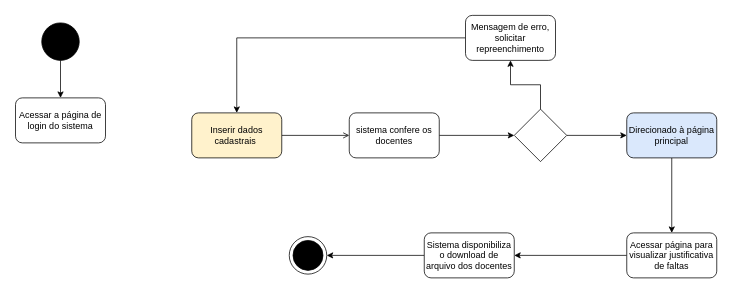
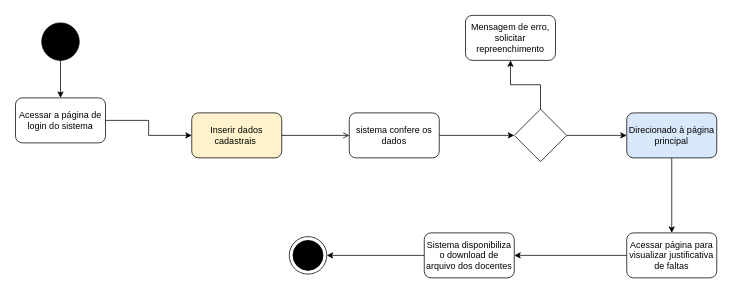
edge "Mensagem de erro, solicitar repreenchimento" -> "Inserir dados cadastrais": removed
edge "Acessar a página de login do sistema" -> "Inserir dados cadastrais": added
node "sistema confere os docentes": label "sistema confere os docentes" -> "sistema confere os dados"
